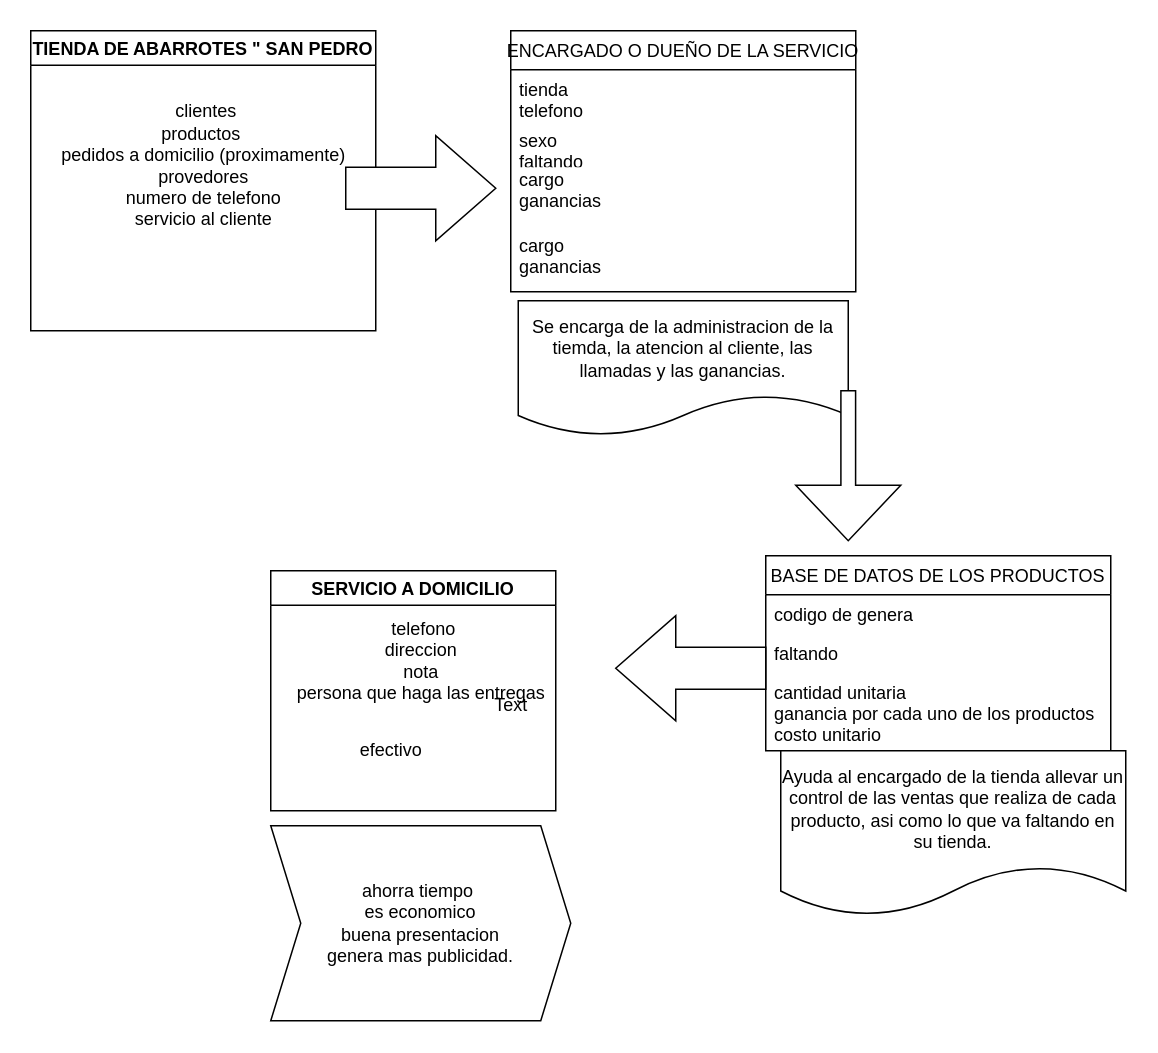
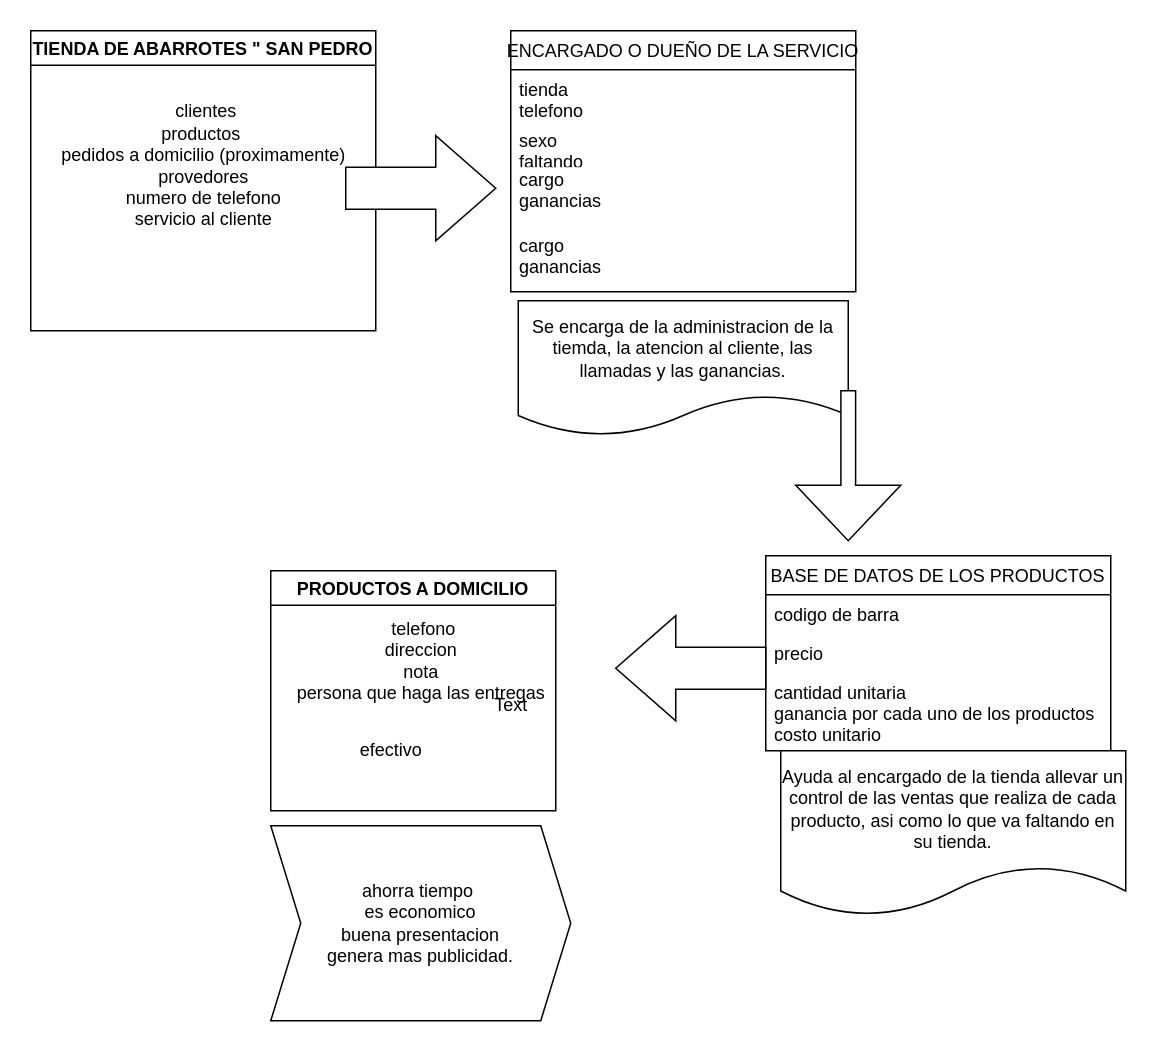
node "SERVICIO A DOMICILIO": label "SERVICIO A DOMICILIO" -> "PRODUCTOS A DOMICILIO"
node "codigo de genera": label "codigo de genera" -> "codigo de barra"
node "faltando": label "faltando" -> "precio"
